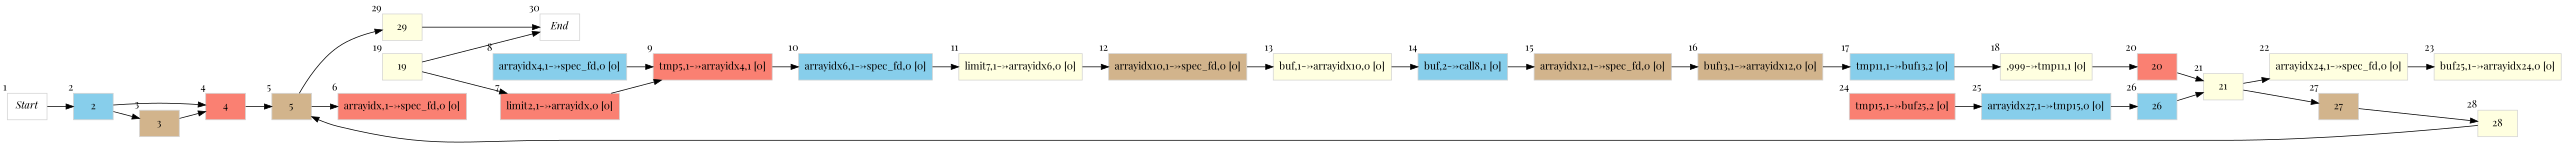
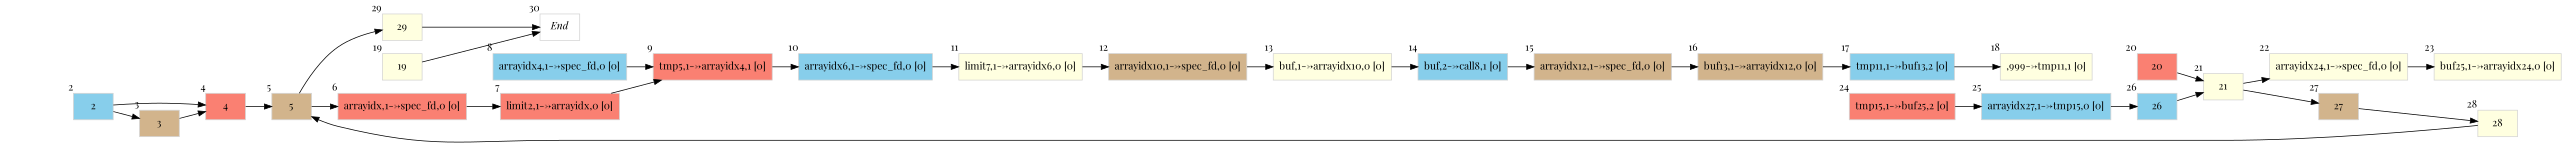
edge ",999-->tmp11,1 [0] 18" -> "20 20": removed
edge "19 19" -> "limit2,1-->arrayidx,0 [0] 7": now "arrayidx,1-->spec_fd,0 [0] 6" -> "limit2,1-->arrayidx,0 [0] 7"
node "Start": removed
